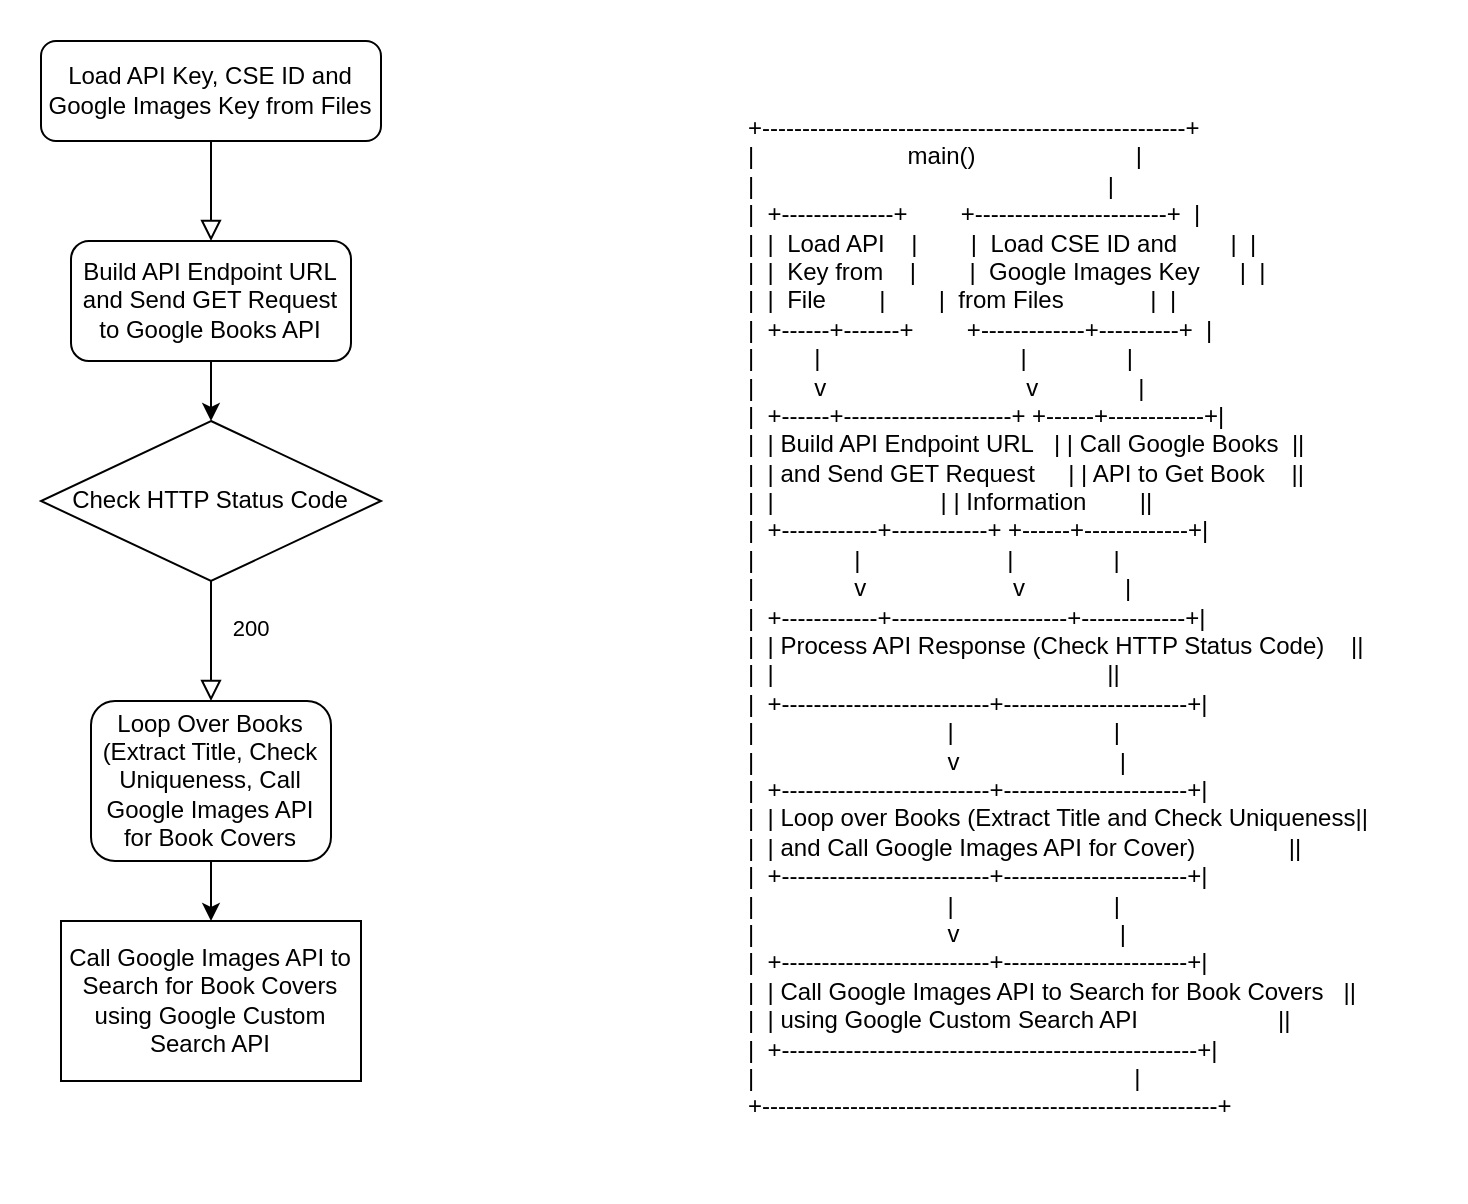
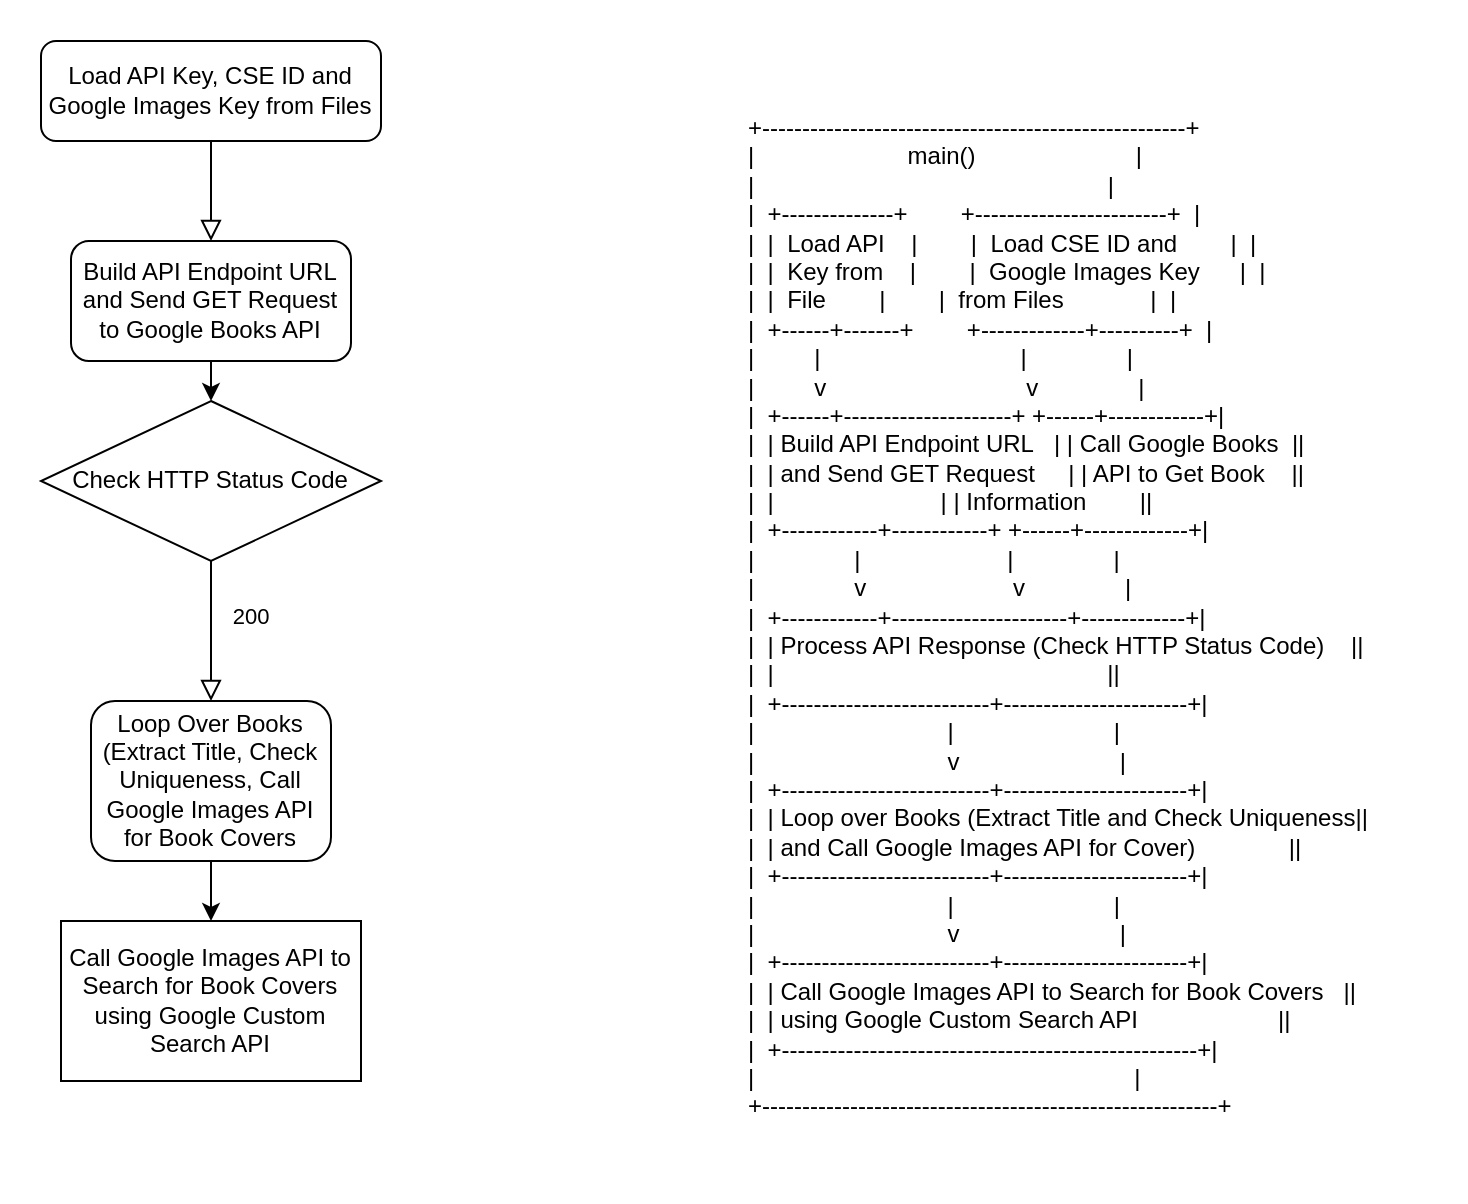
node "Check HTTP Status Code": moved (211, 501) -> (211, 481)
